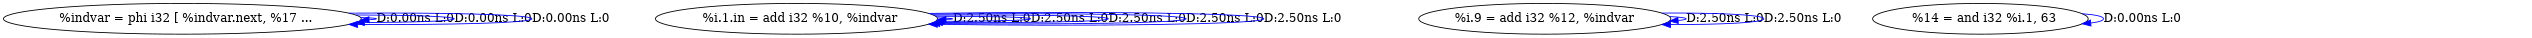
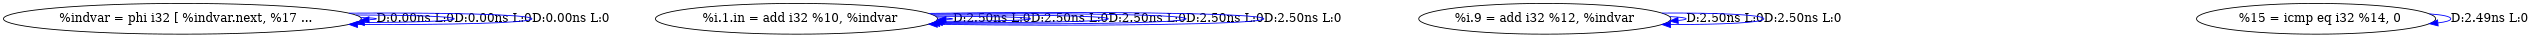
node "%14 = and i32 %i.1, 63": removed
node "%15 = icmp eq i32 %14, 0": added
